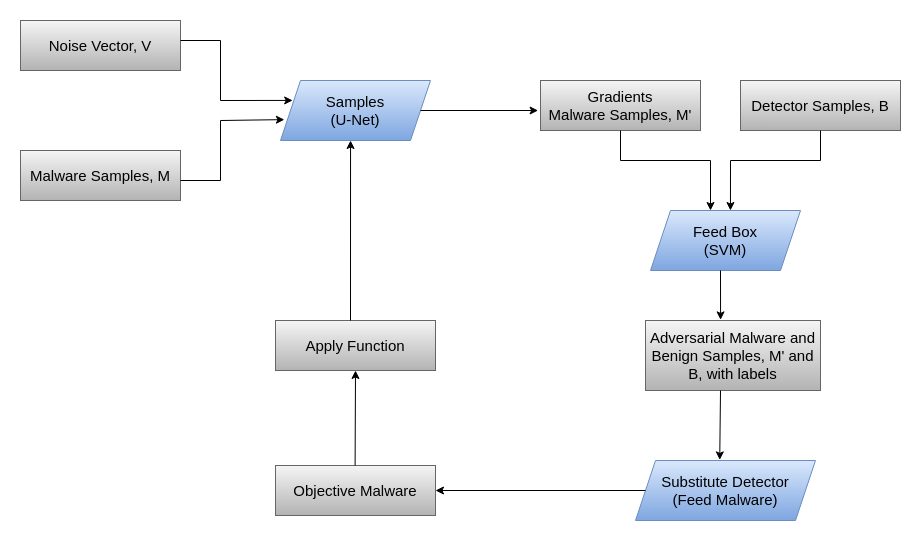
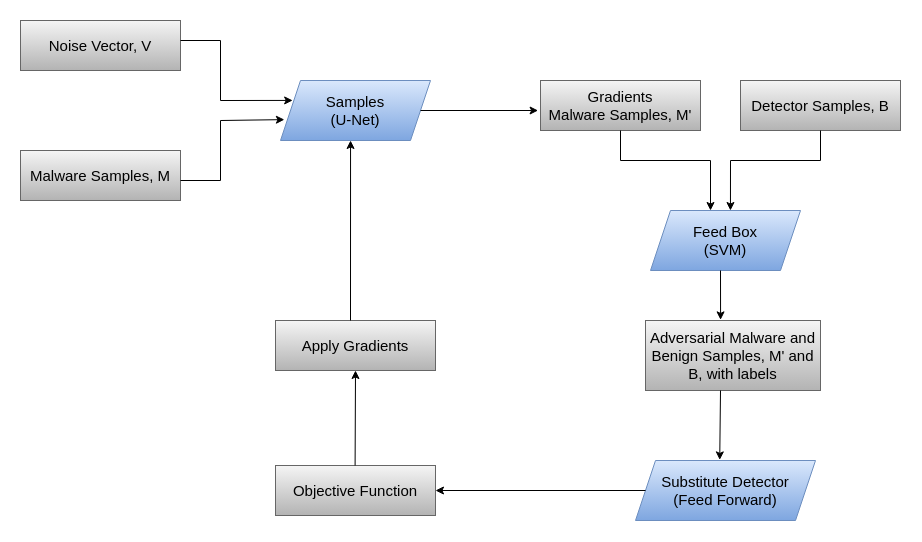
node "Apply Function": label "Apply Function" -> "Apply Gradients"
node "Objective Malware": label "Objective Malware" -> "Objective Function"
node "Substitute Detector (Feed Malware)": label "Substitute Detector (Feed Malware)" -> "Substitute Detector (Feed Forward)"
